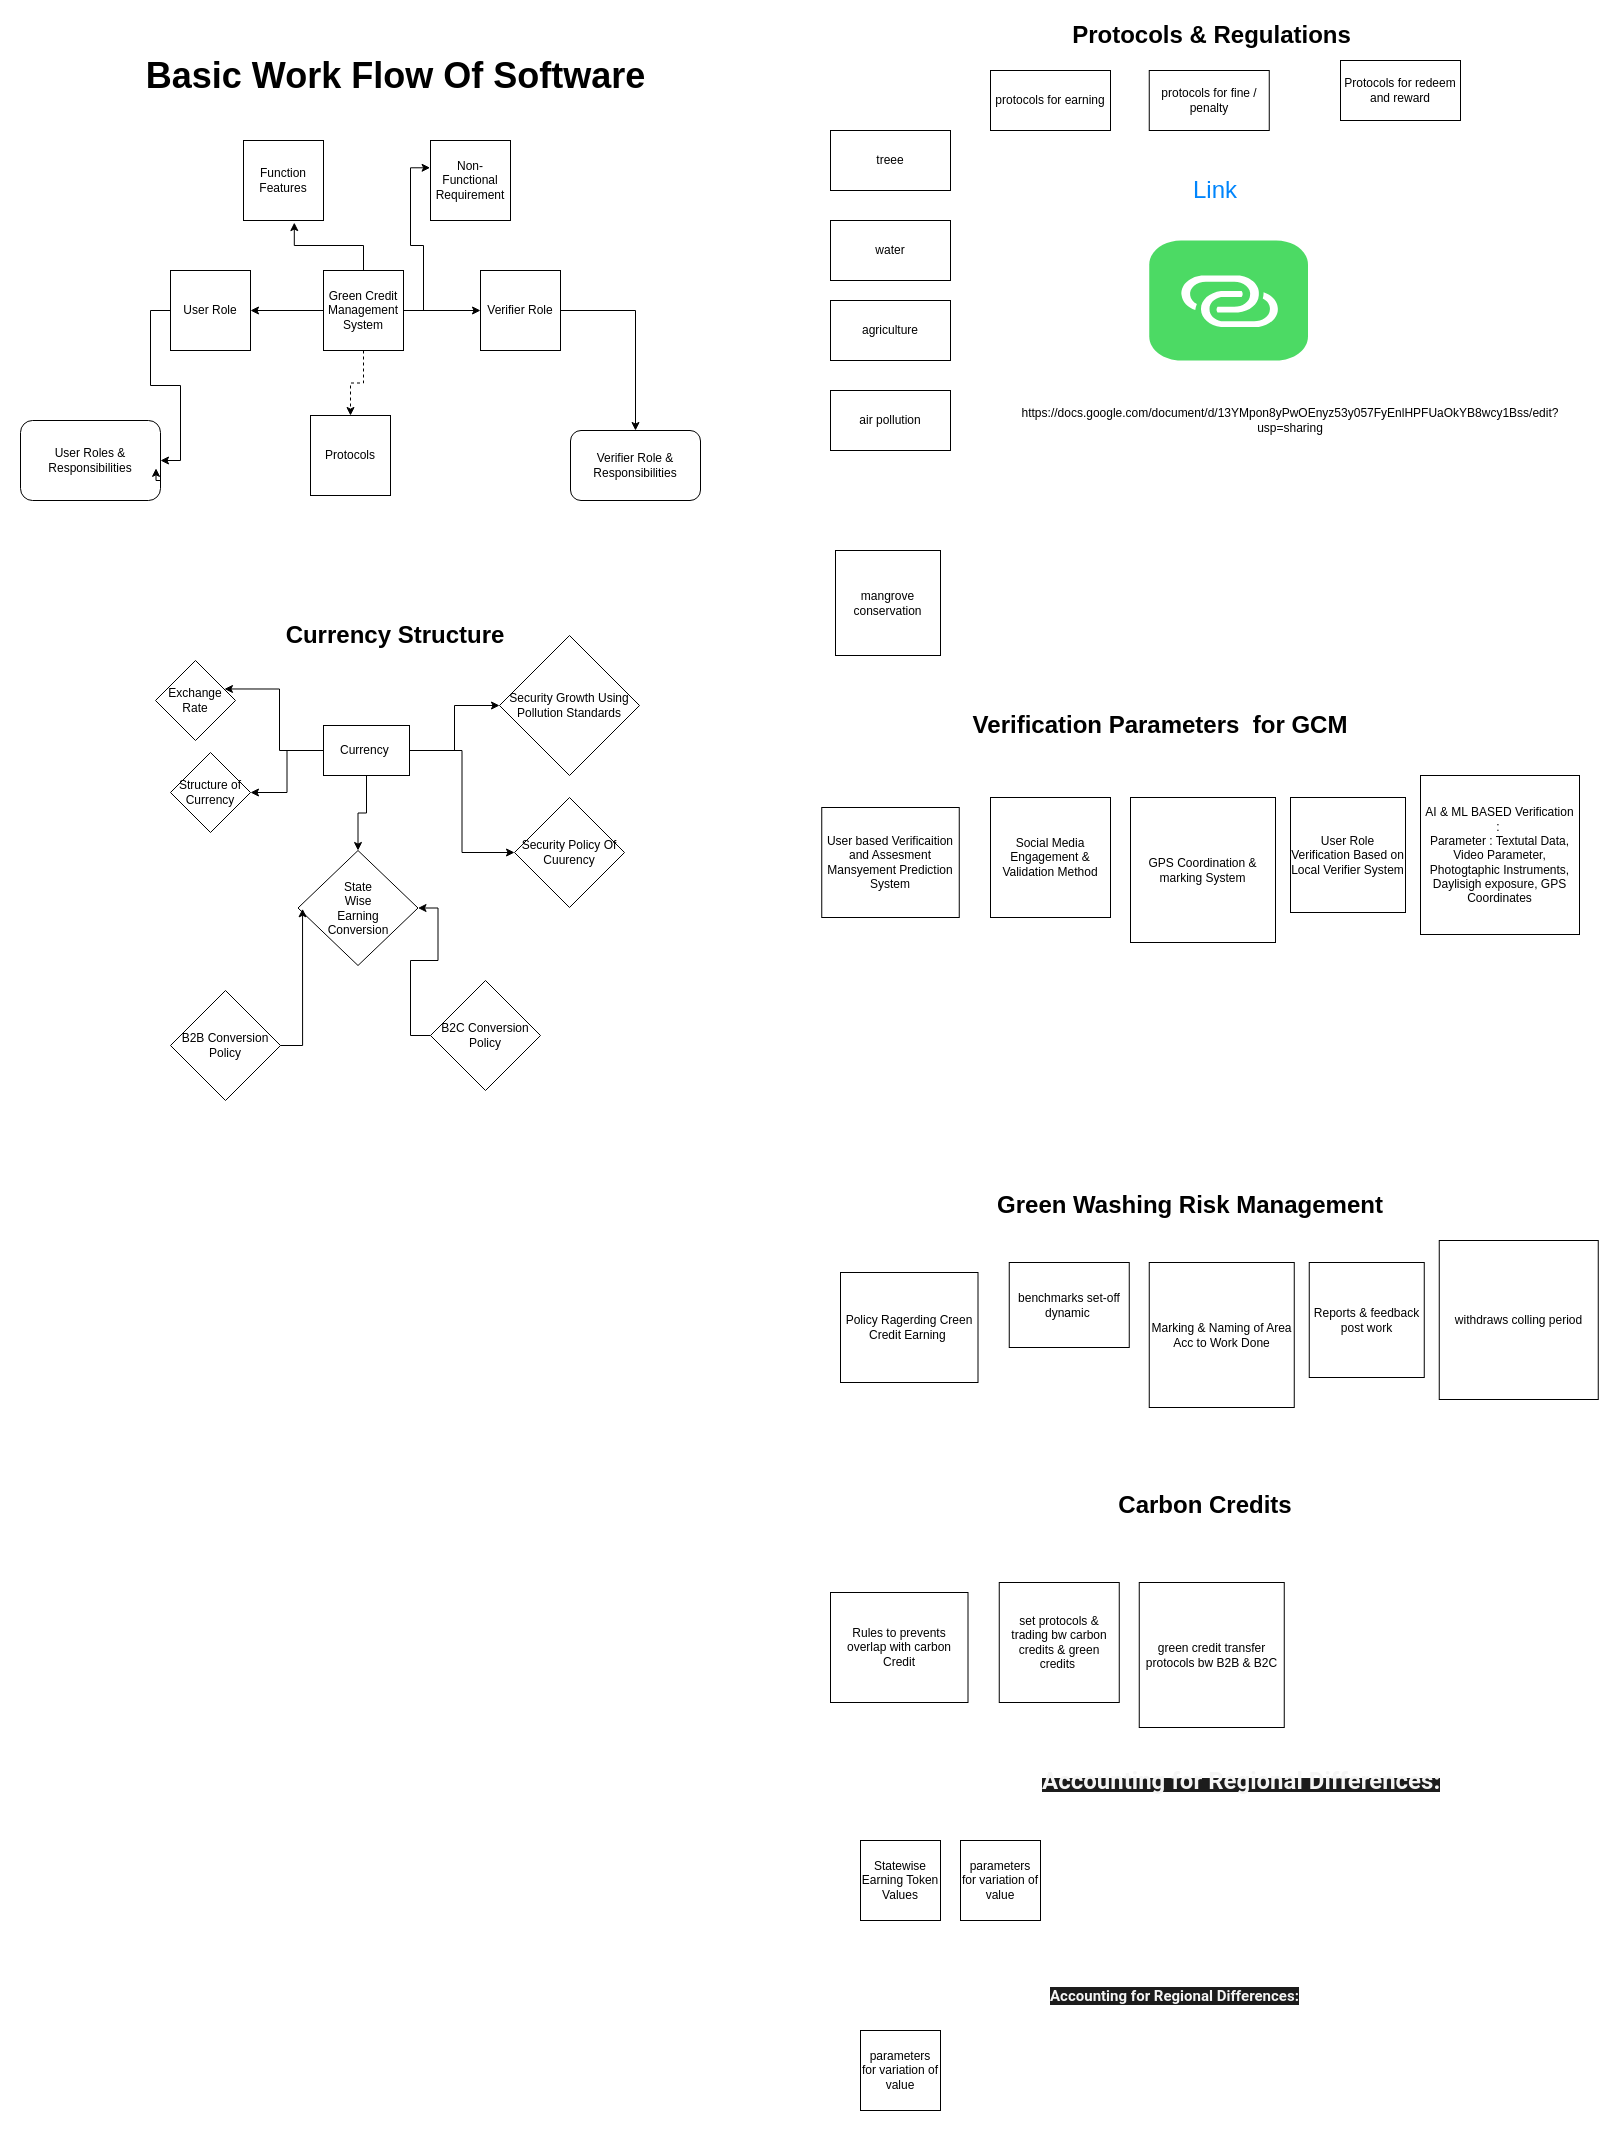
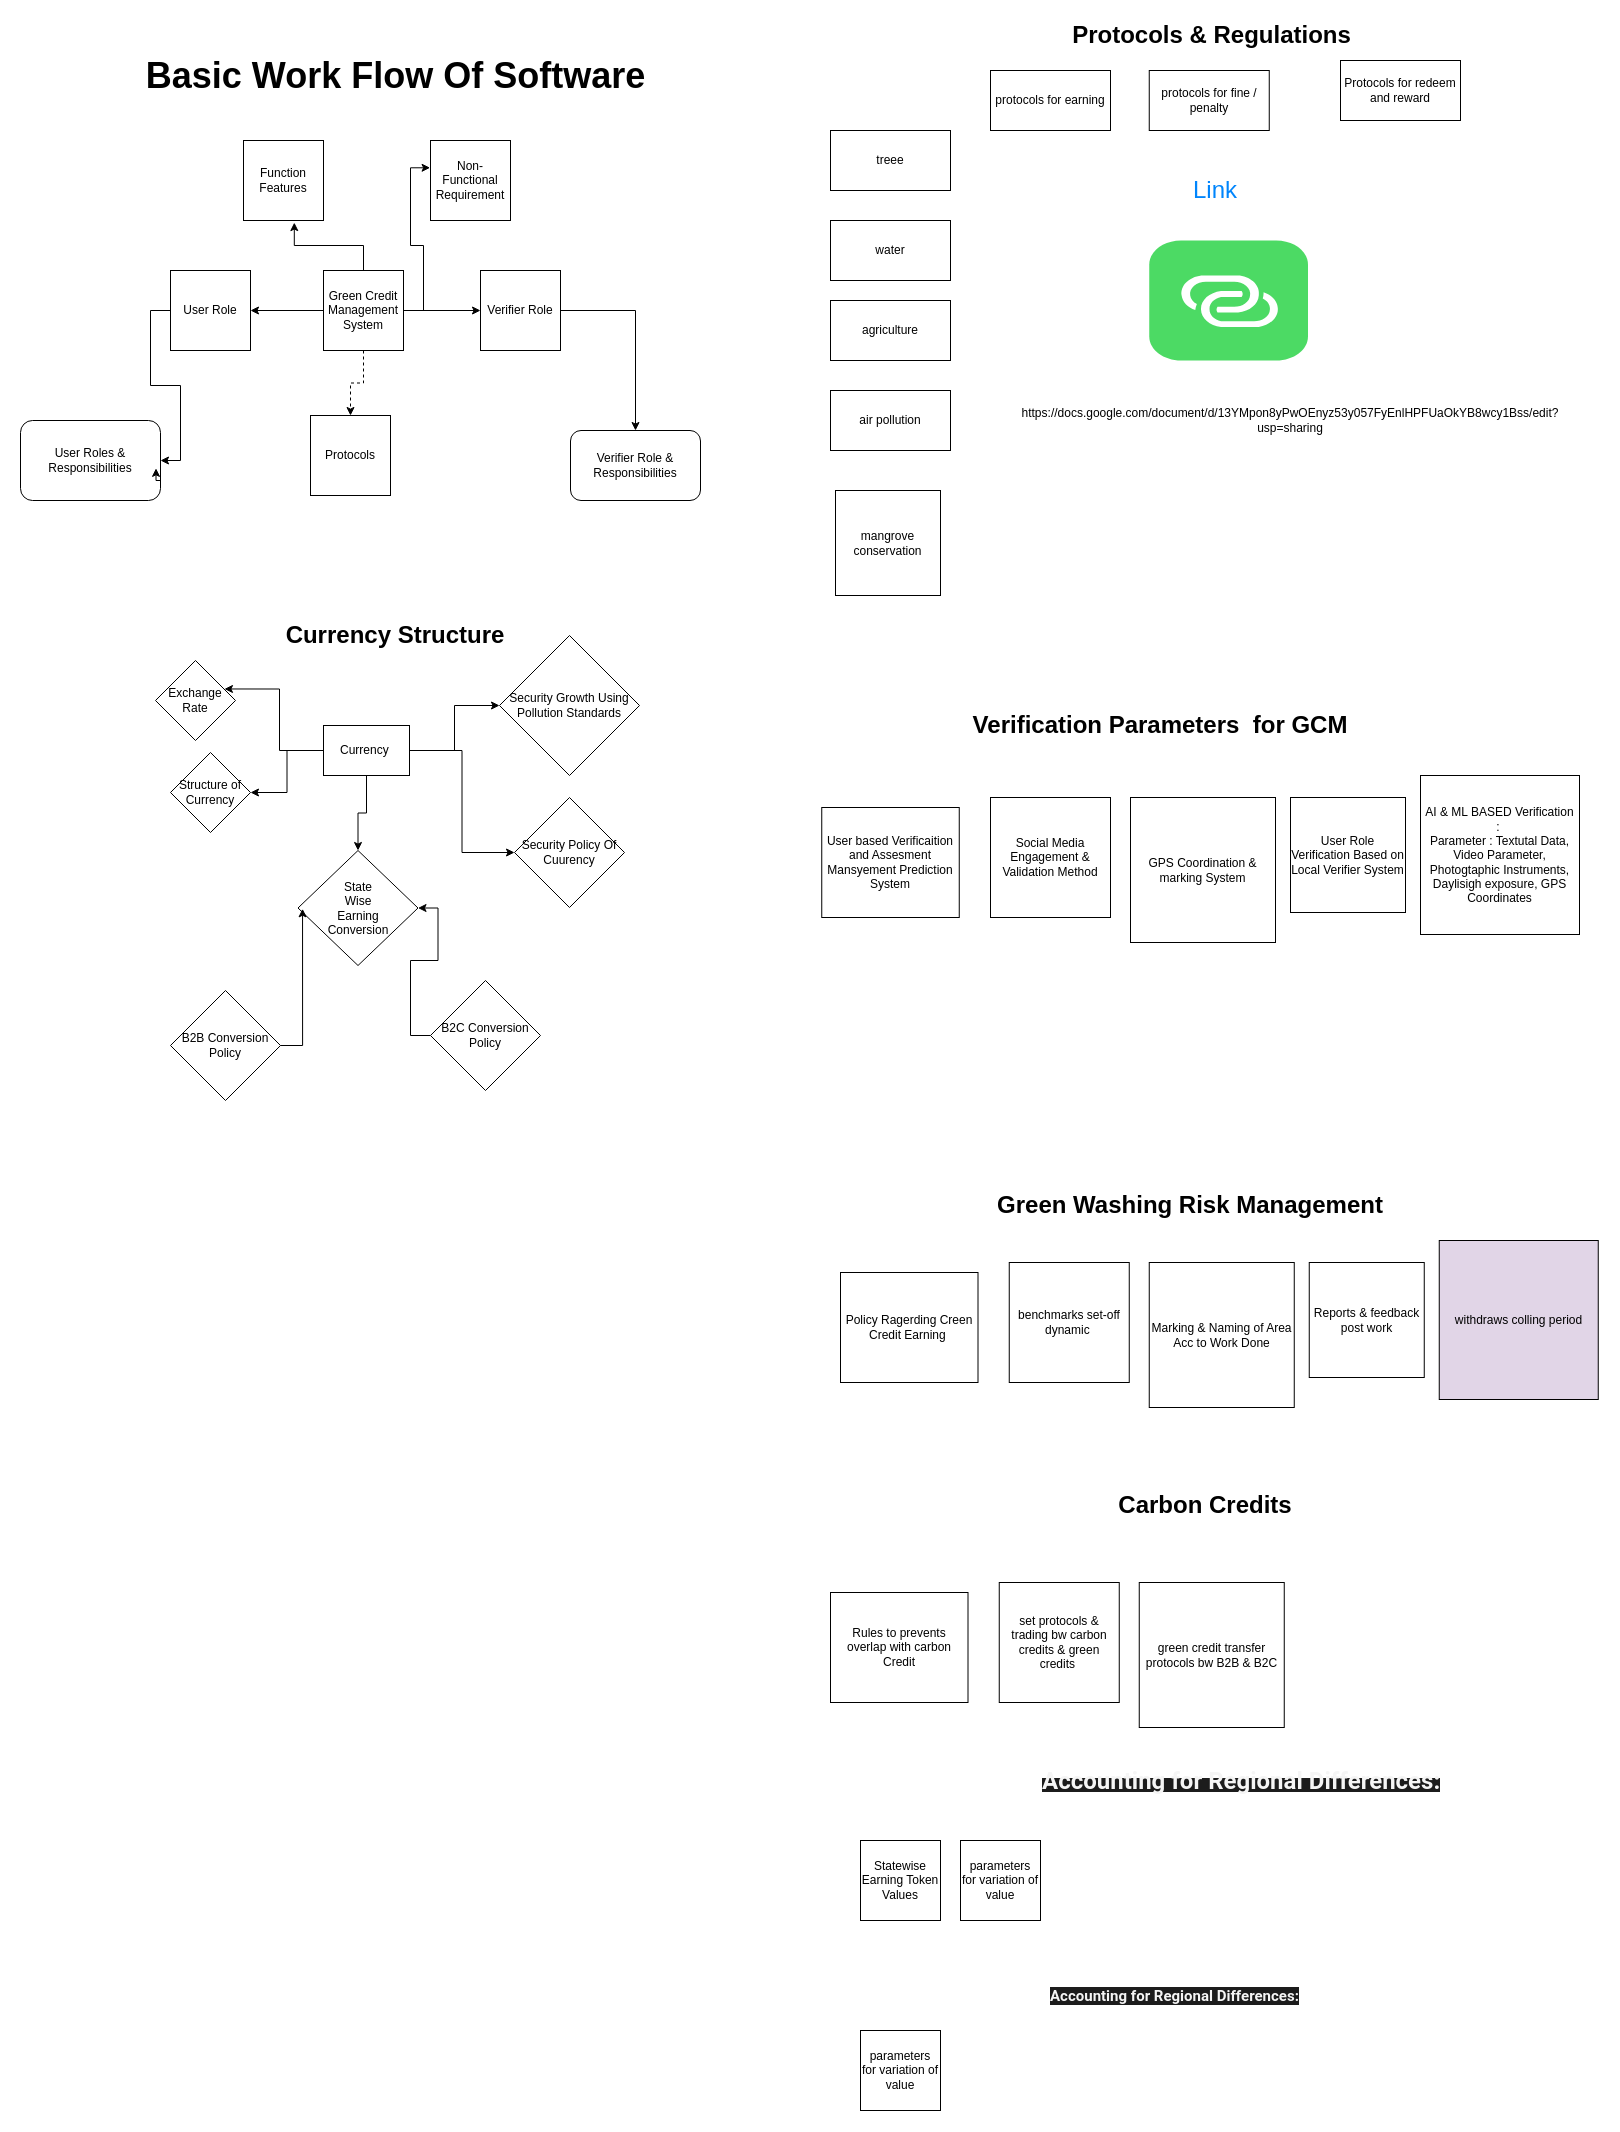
node "mangrove conservation": moved (888, 603) -> (888, 543)
node "benchmarks set-off dynamic": size 120x85 -> 120x120
node "withdraws colling period": fillcolor #ffffff -> #e1d5e7
